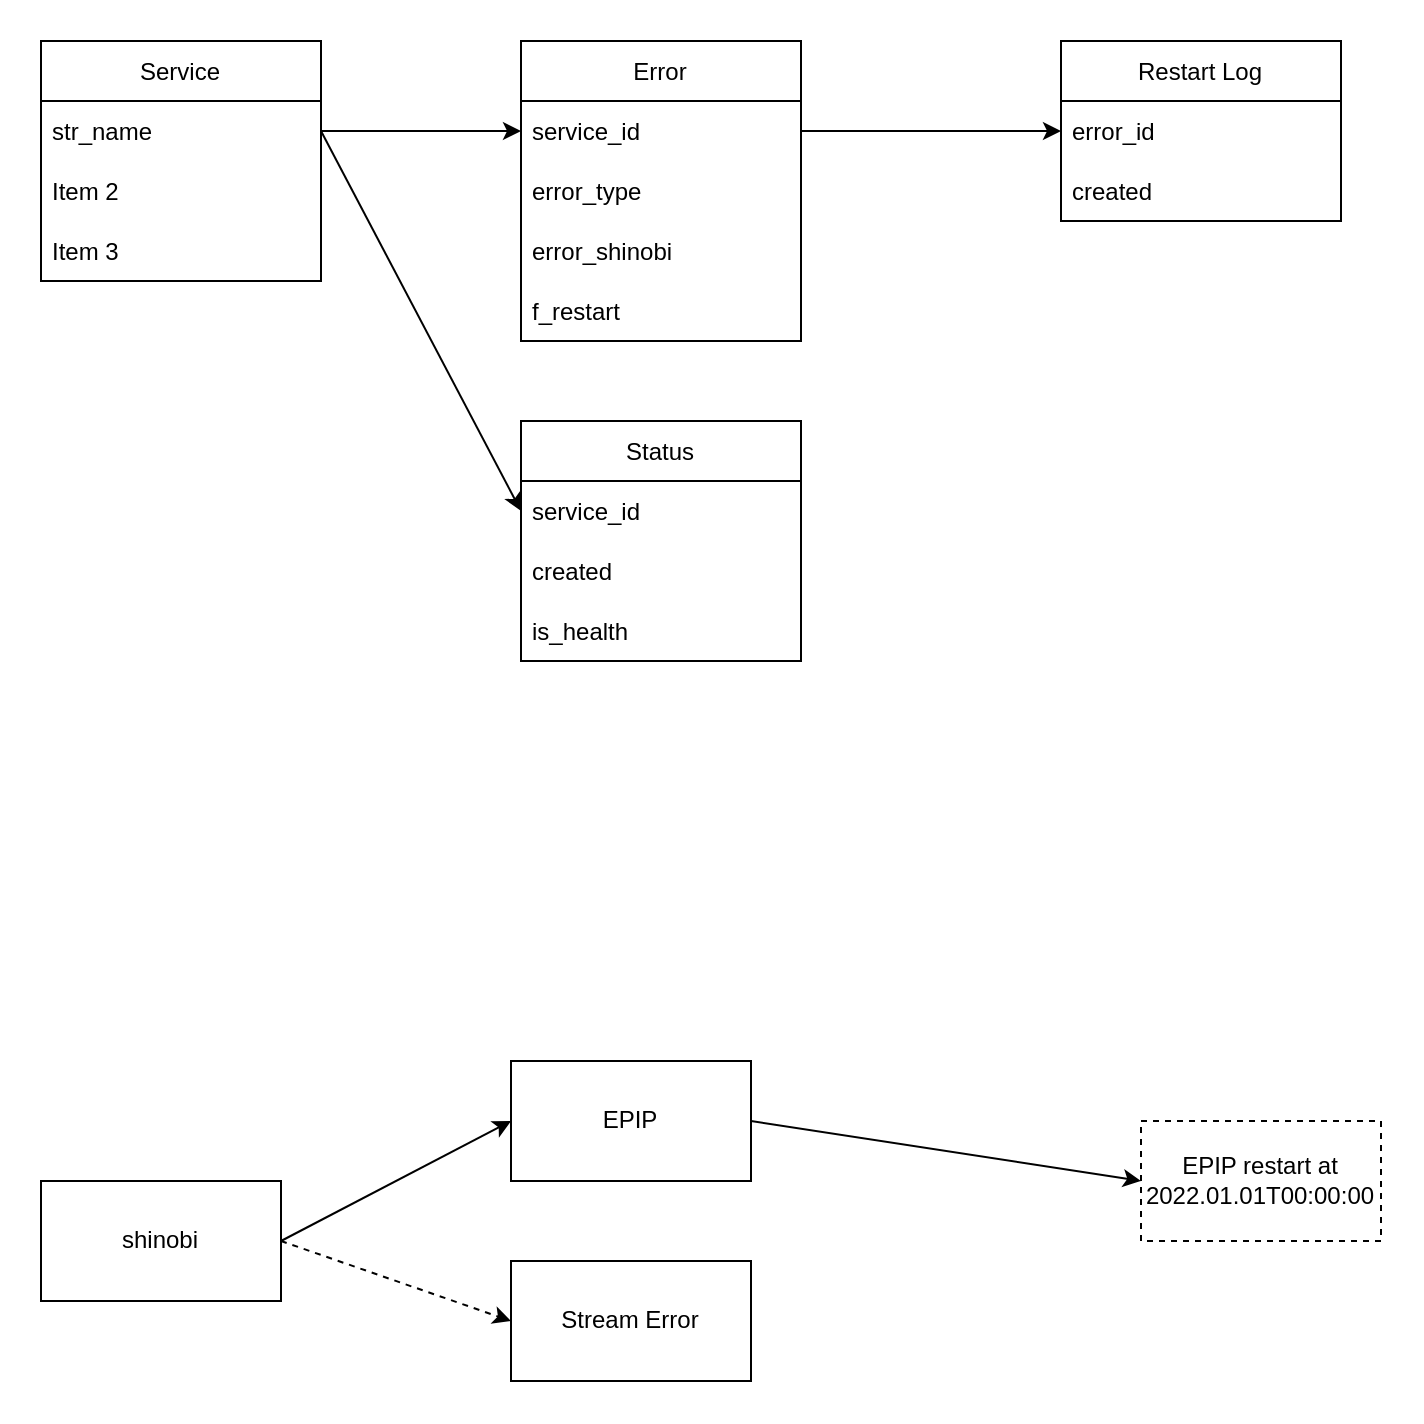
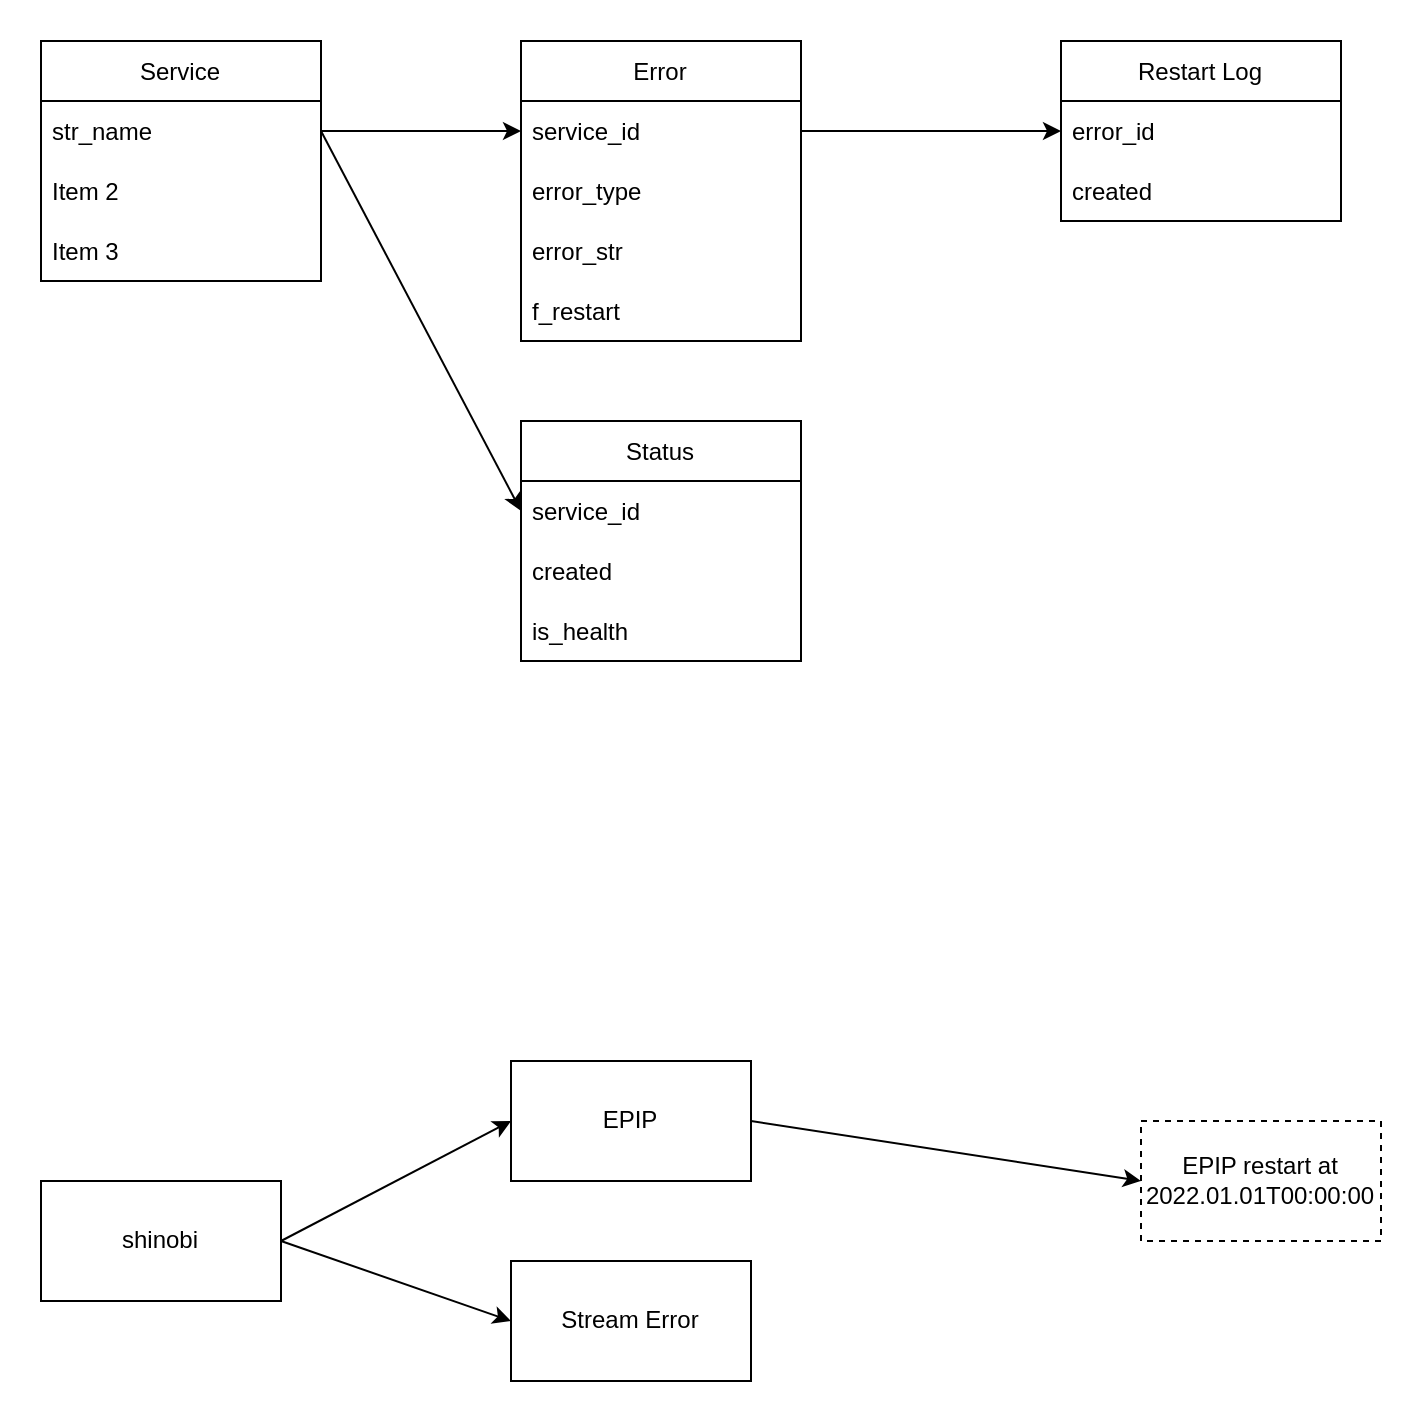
node "error_shinobi": label "error_shinobi" -> "error_str"
edge "shinobi" -> "Stream Error": style dashed -> solid
